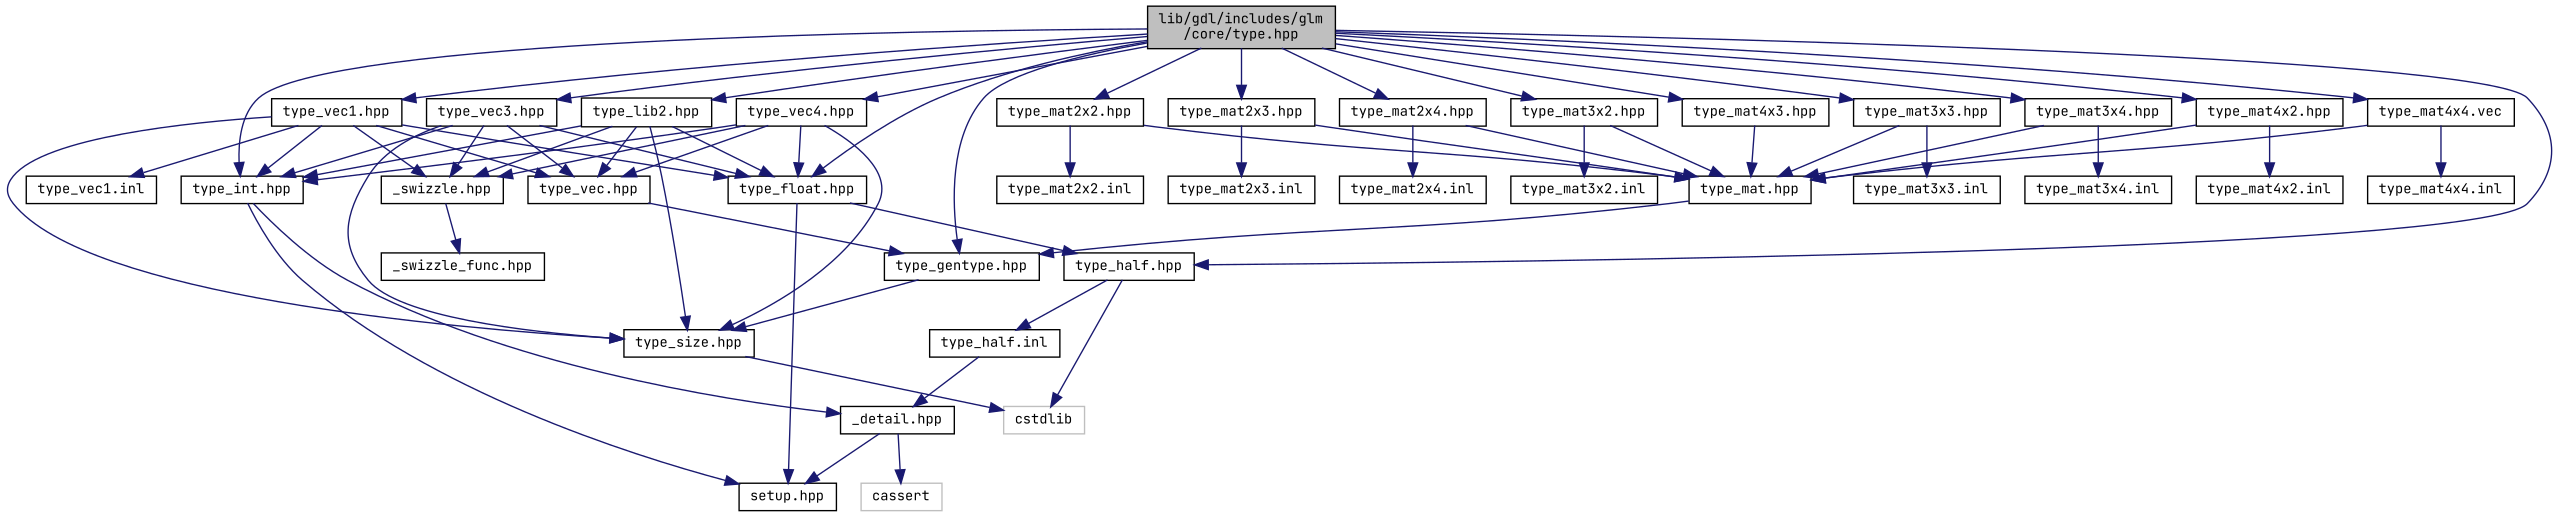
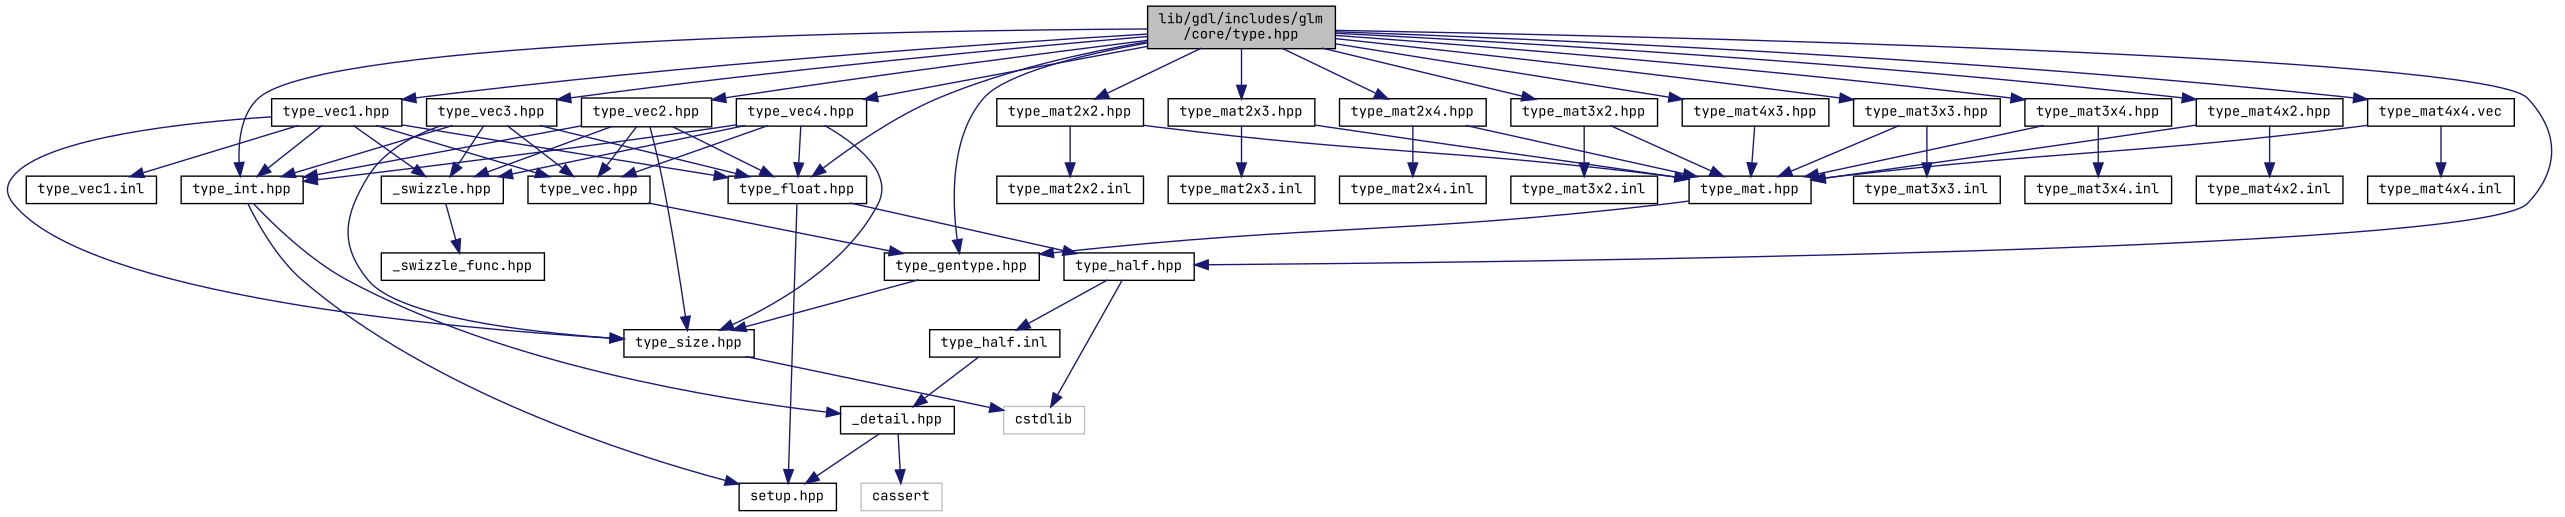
node "type_lib2.hpp": label "type_lib2.hpp" -> "type_vec2.hpp"
